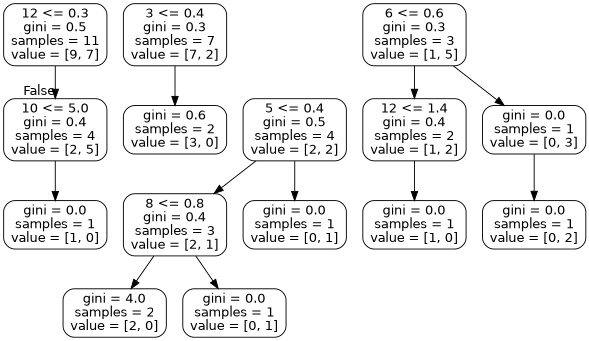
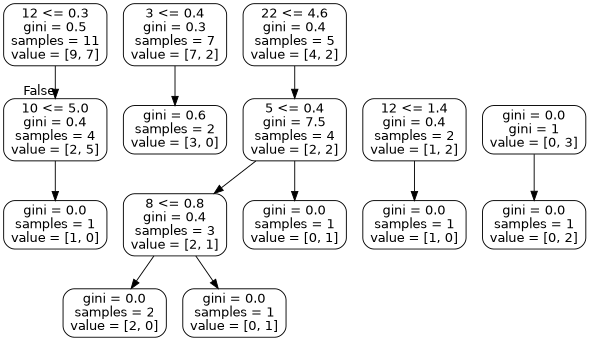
node "22 <= 4.6 gini = 0.4 samples = 5 value = [4, 2]": added
node "6 <= 0.6 gini = 0.3 samples = 3 value = [1, 5]": removed
node "5 <= 0.4 gini = 0.5 samples = 4 value = [2, 2]": label "5 <= 0.4 gini = 0.5 samples = 4 value = [2, 2]" -> "5 <= 0.4 gini = 7.5 samples = 4 value = [2, 2]"
node "gini = 0.0 samples = 1 value = [0, 3]": label "gini = 0.0 samples = 1 value = [0, 3]" -> "gini = 0.0 gini = 1 value = [0, 3]"
node "gini = 4.0 samples = 2 value = [2, 0]": label "gini = 4.0 samples = 2 value = [2, 0]" -> "gini = 0.0 samples = 2 value = [2, 0]"
